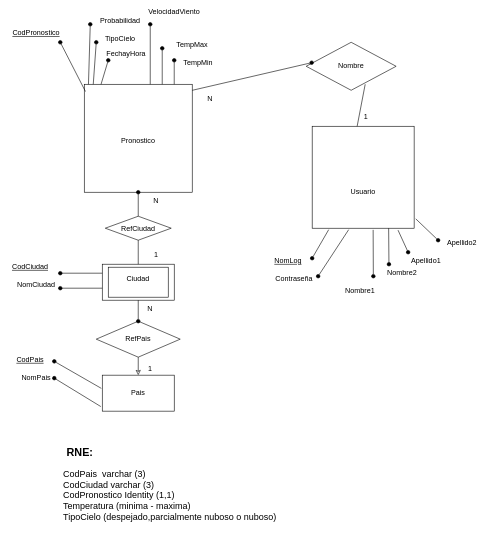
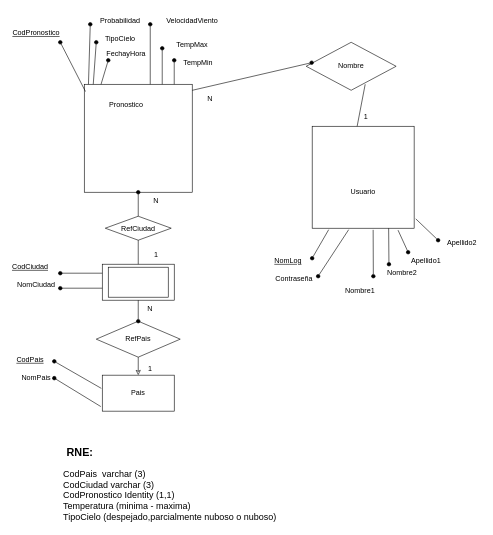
node "VelocidadViento": moved (174, 12) -> (192, 21)
node "Pronostico": moved (138, 141) -> (126, 105)
node "Ciudad": removed
